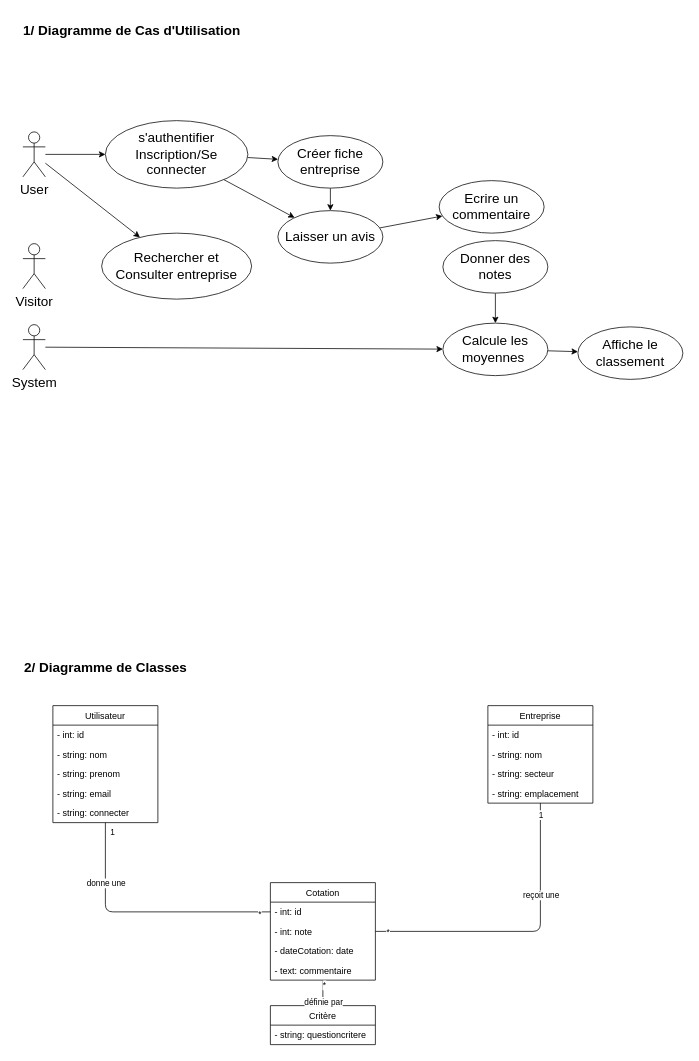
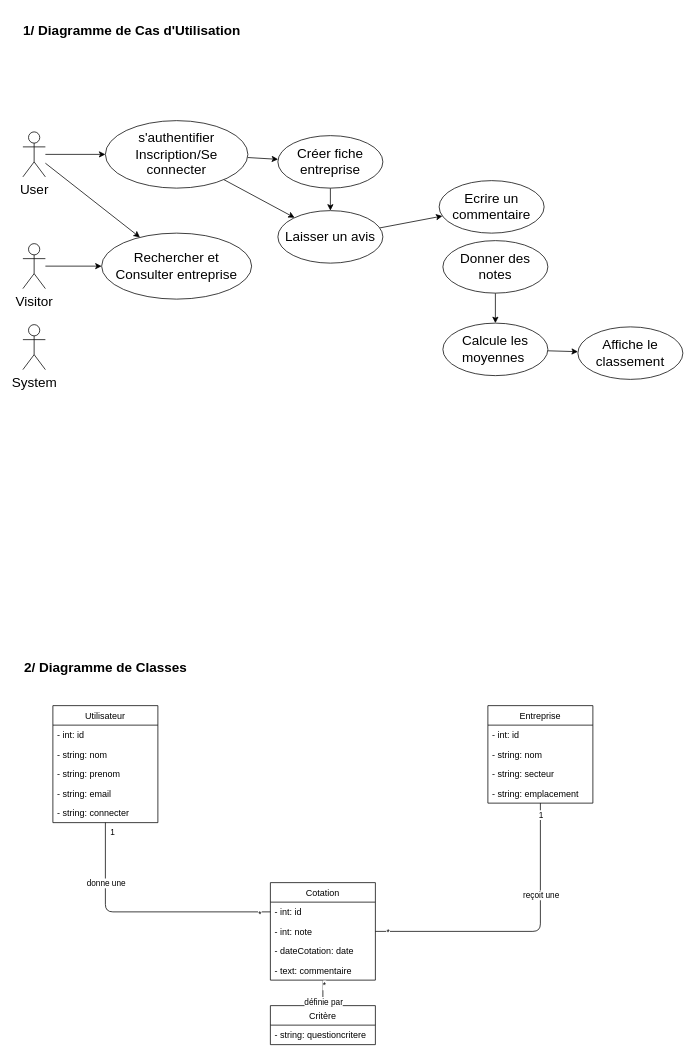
edge "Visitor" -> "Rechercher et Consulter entreprise": added
edge "System" -> "Calcule les moyennes": removed
